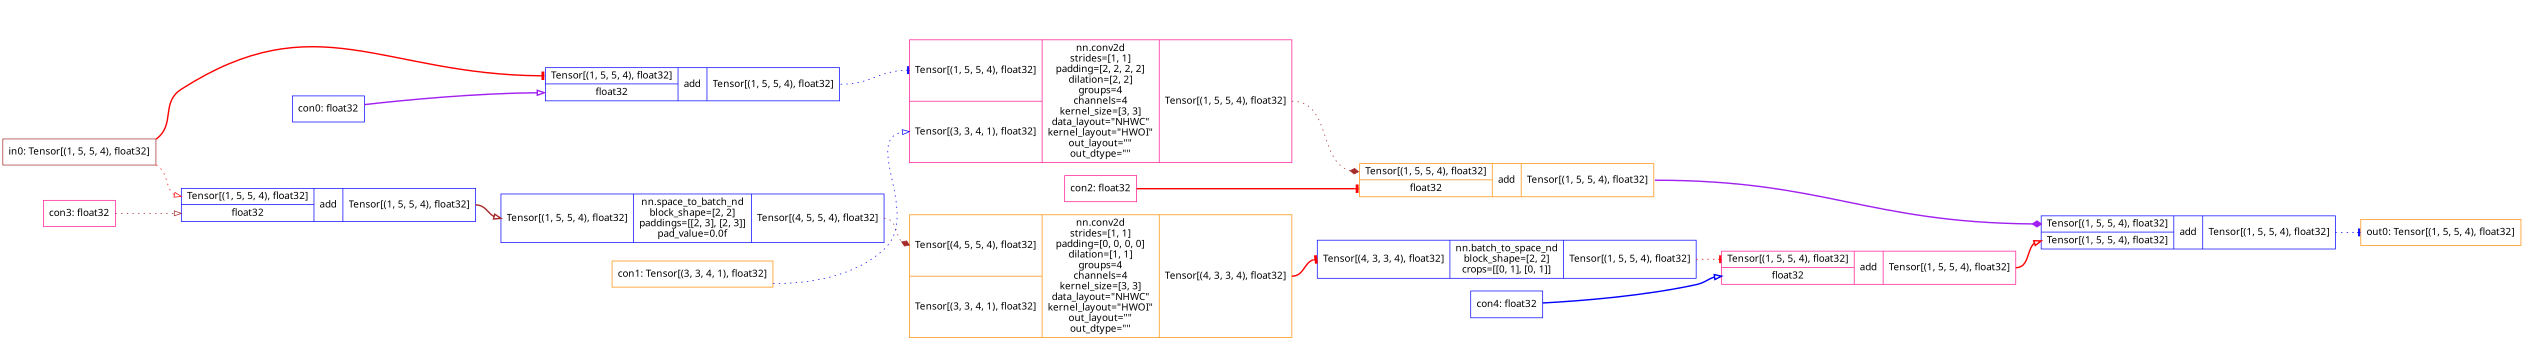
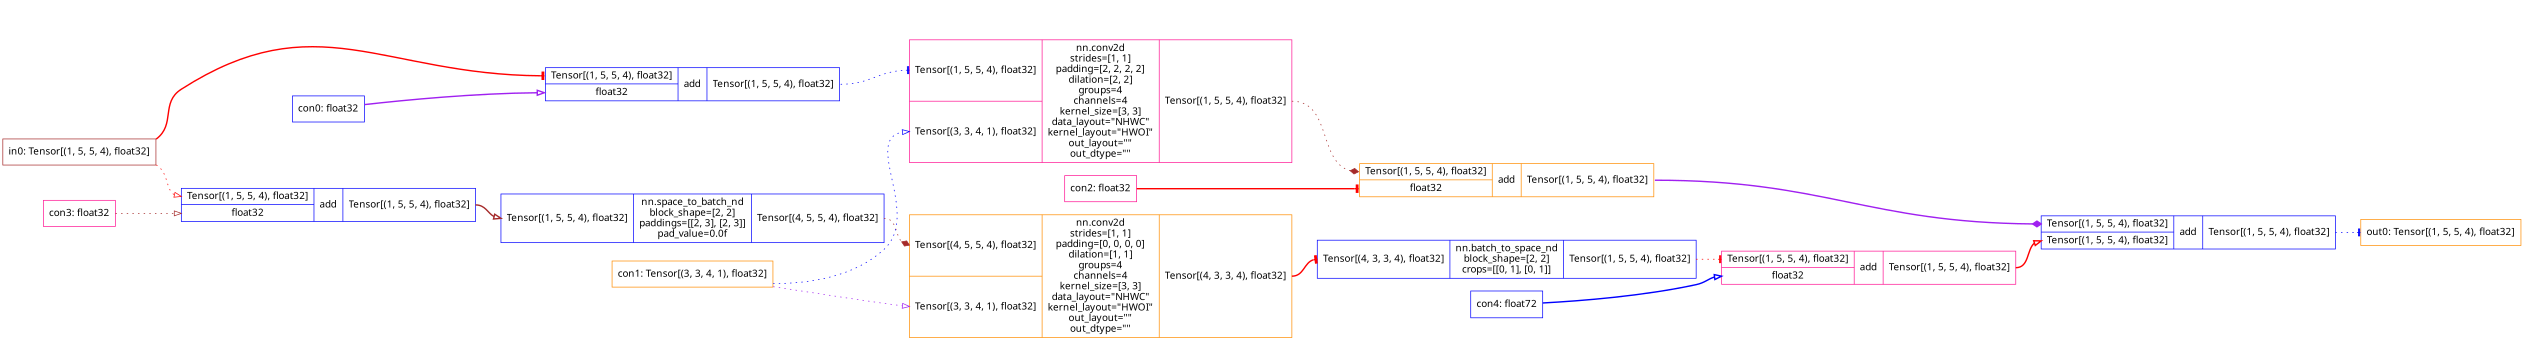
edge "con1: Tensor[(3, 3, 4, 1), float32]" -> "Tensor[(4, 5, 5, 4), float32]": added
node "con4: float32": label "con4: float32" -> "con4: float72"
